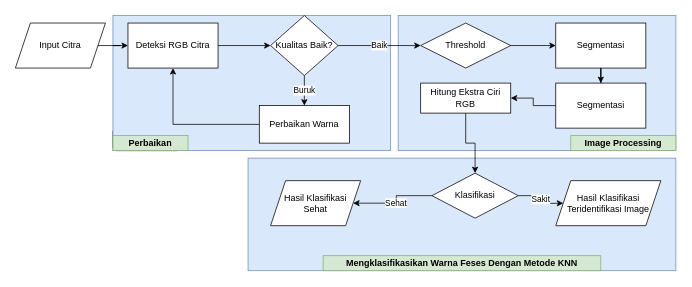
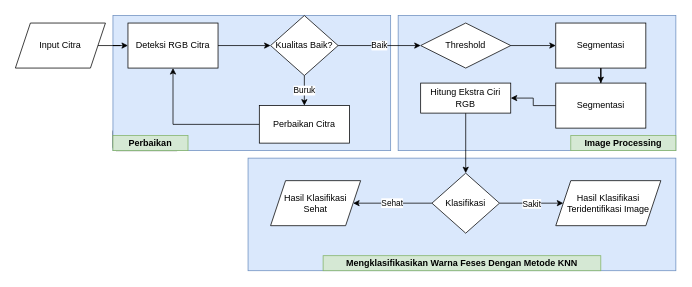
node "Perbaikan Warna": label "Perbaikan Warna" -> "Perbaikan Citra"
node "Klasifikasi": size 86x45 -> 68x60
